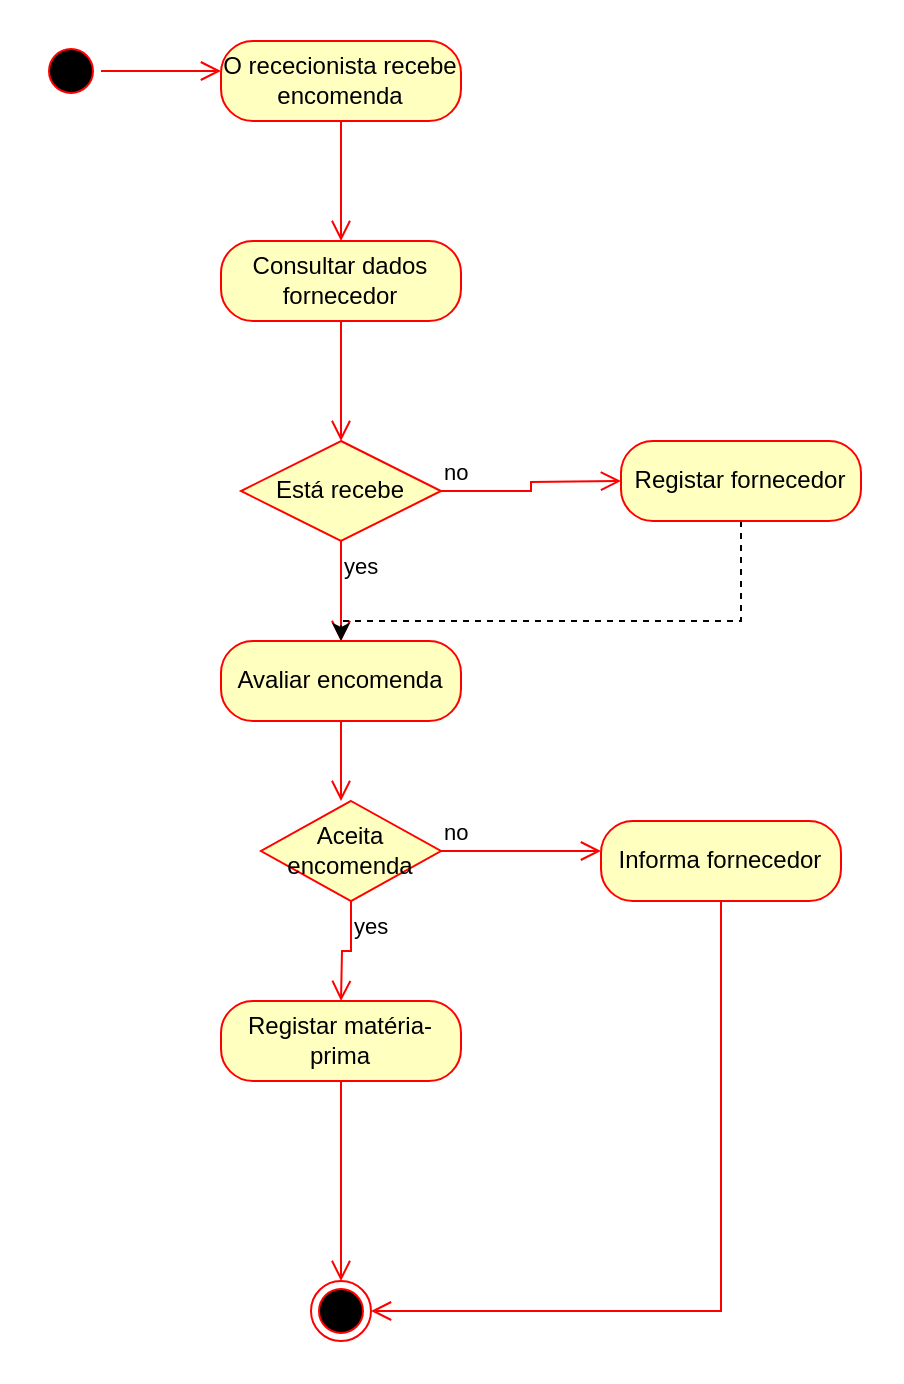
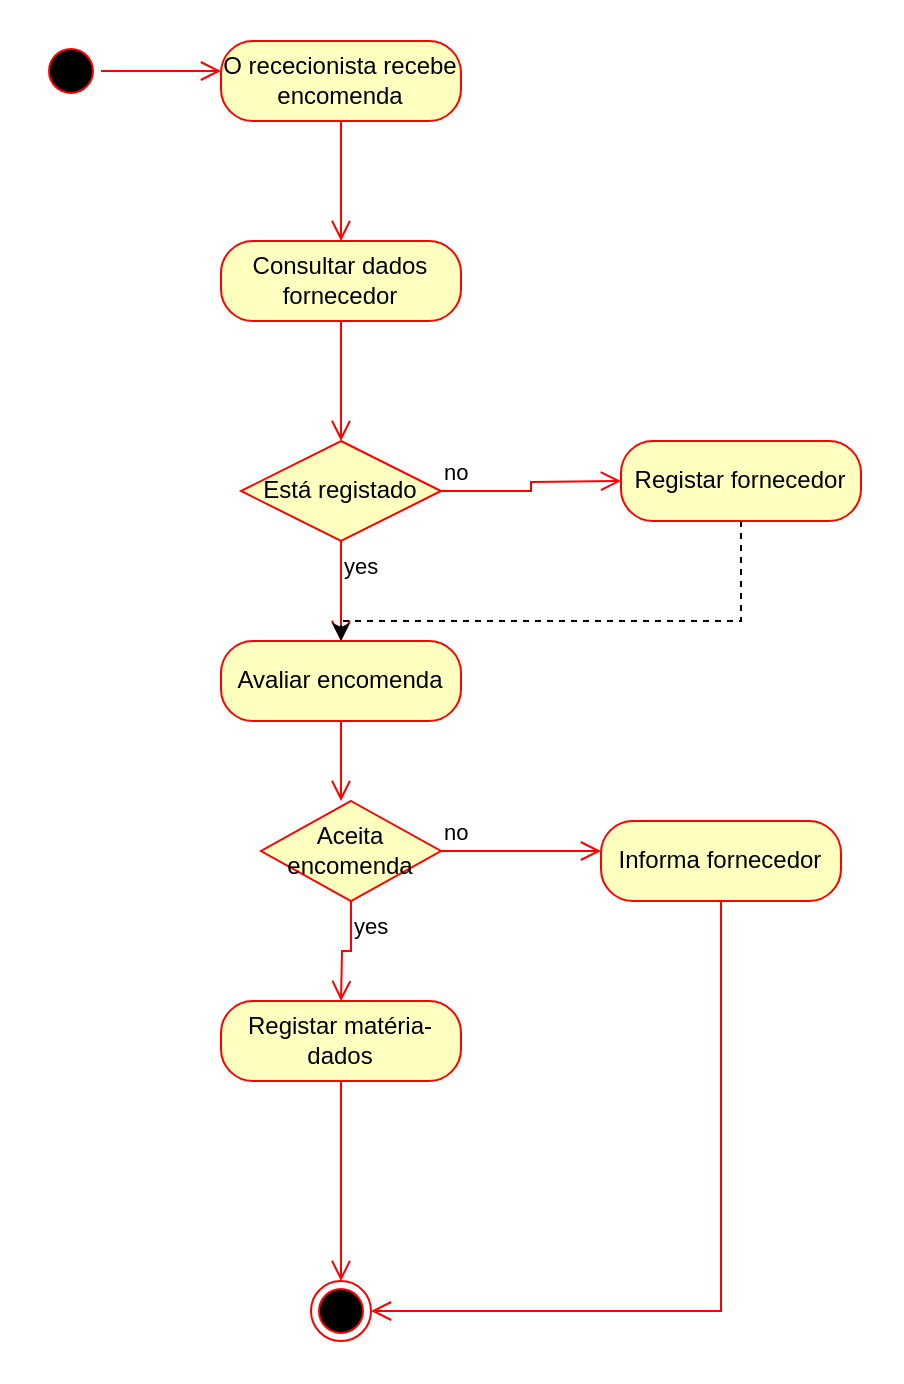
node "Está recebe": label "Está recebe" -> "Está registado"
node "Registar matéria-prima": label "Registar matéria-prima" -> "Registar matéria-dados"
